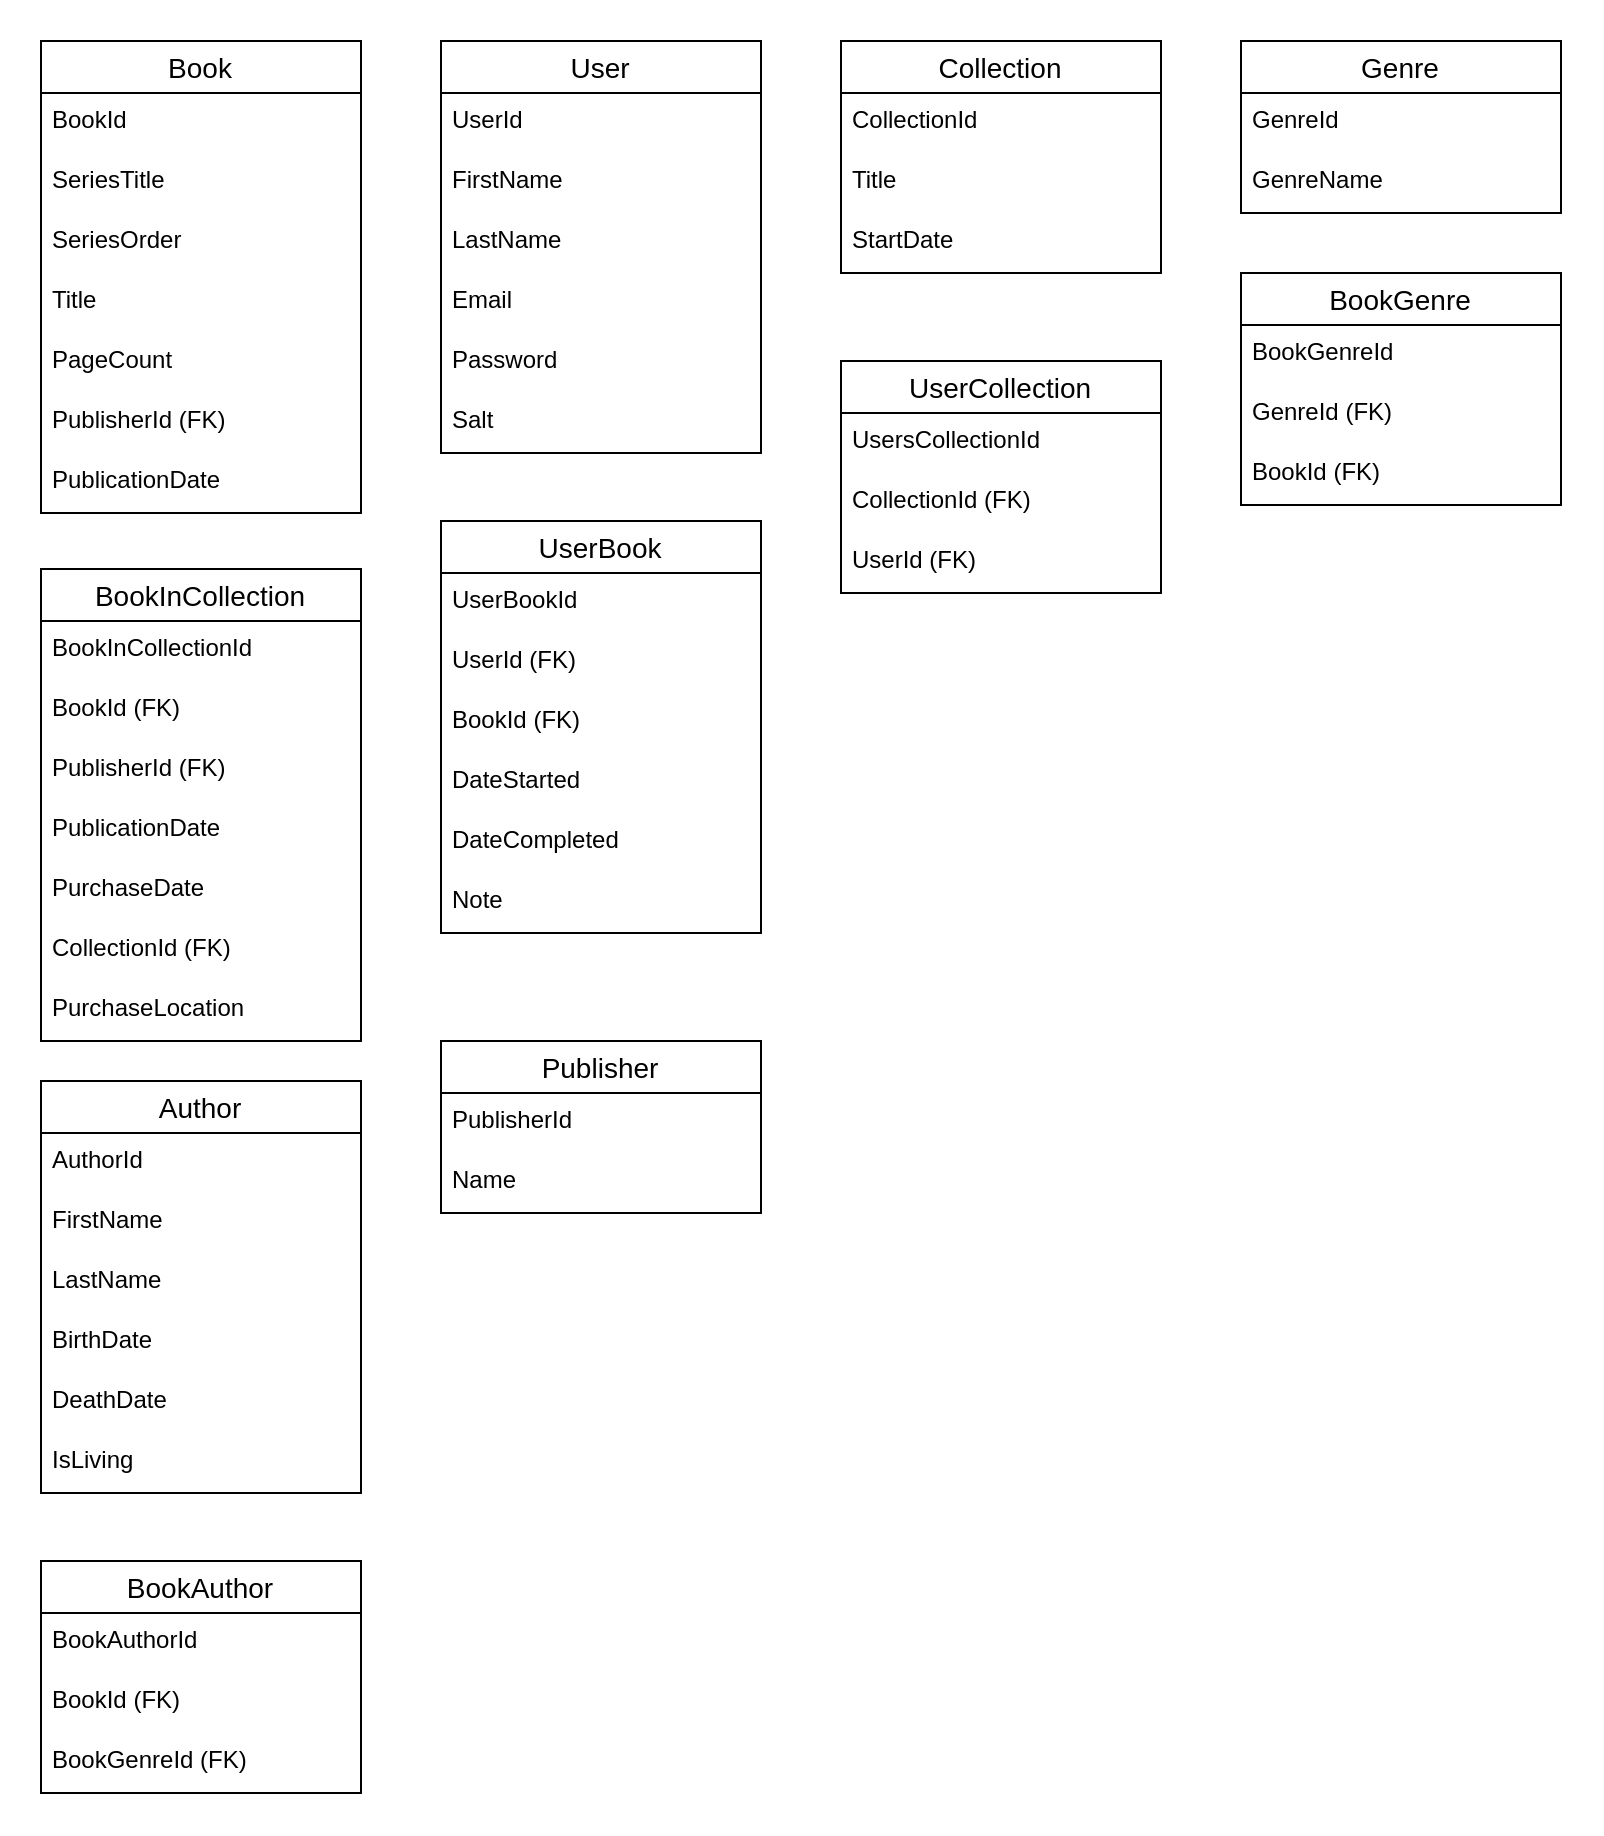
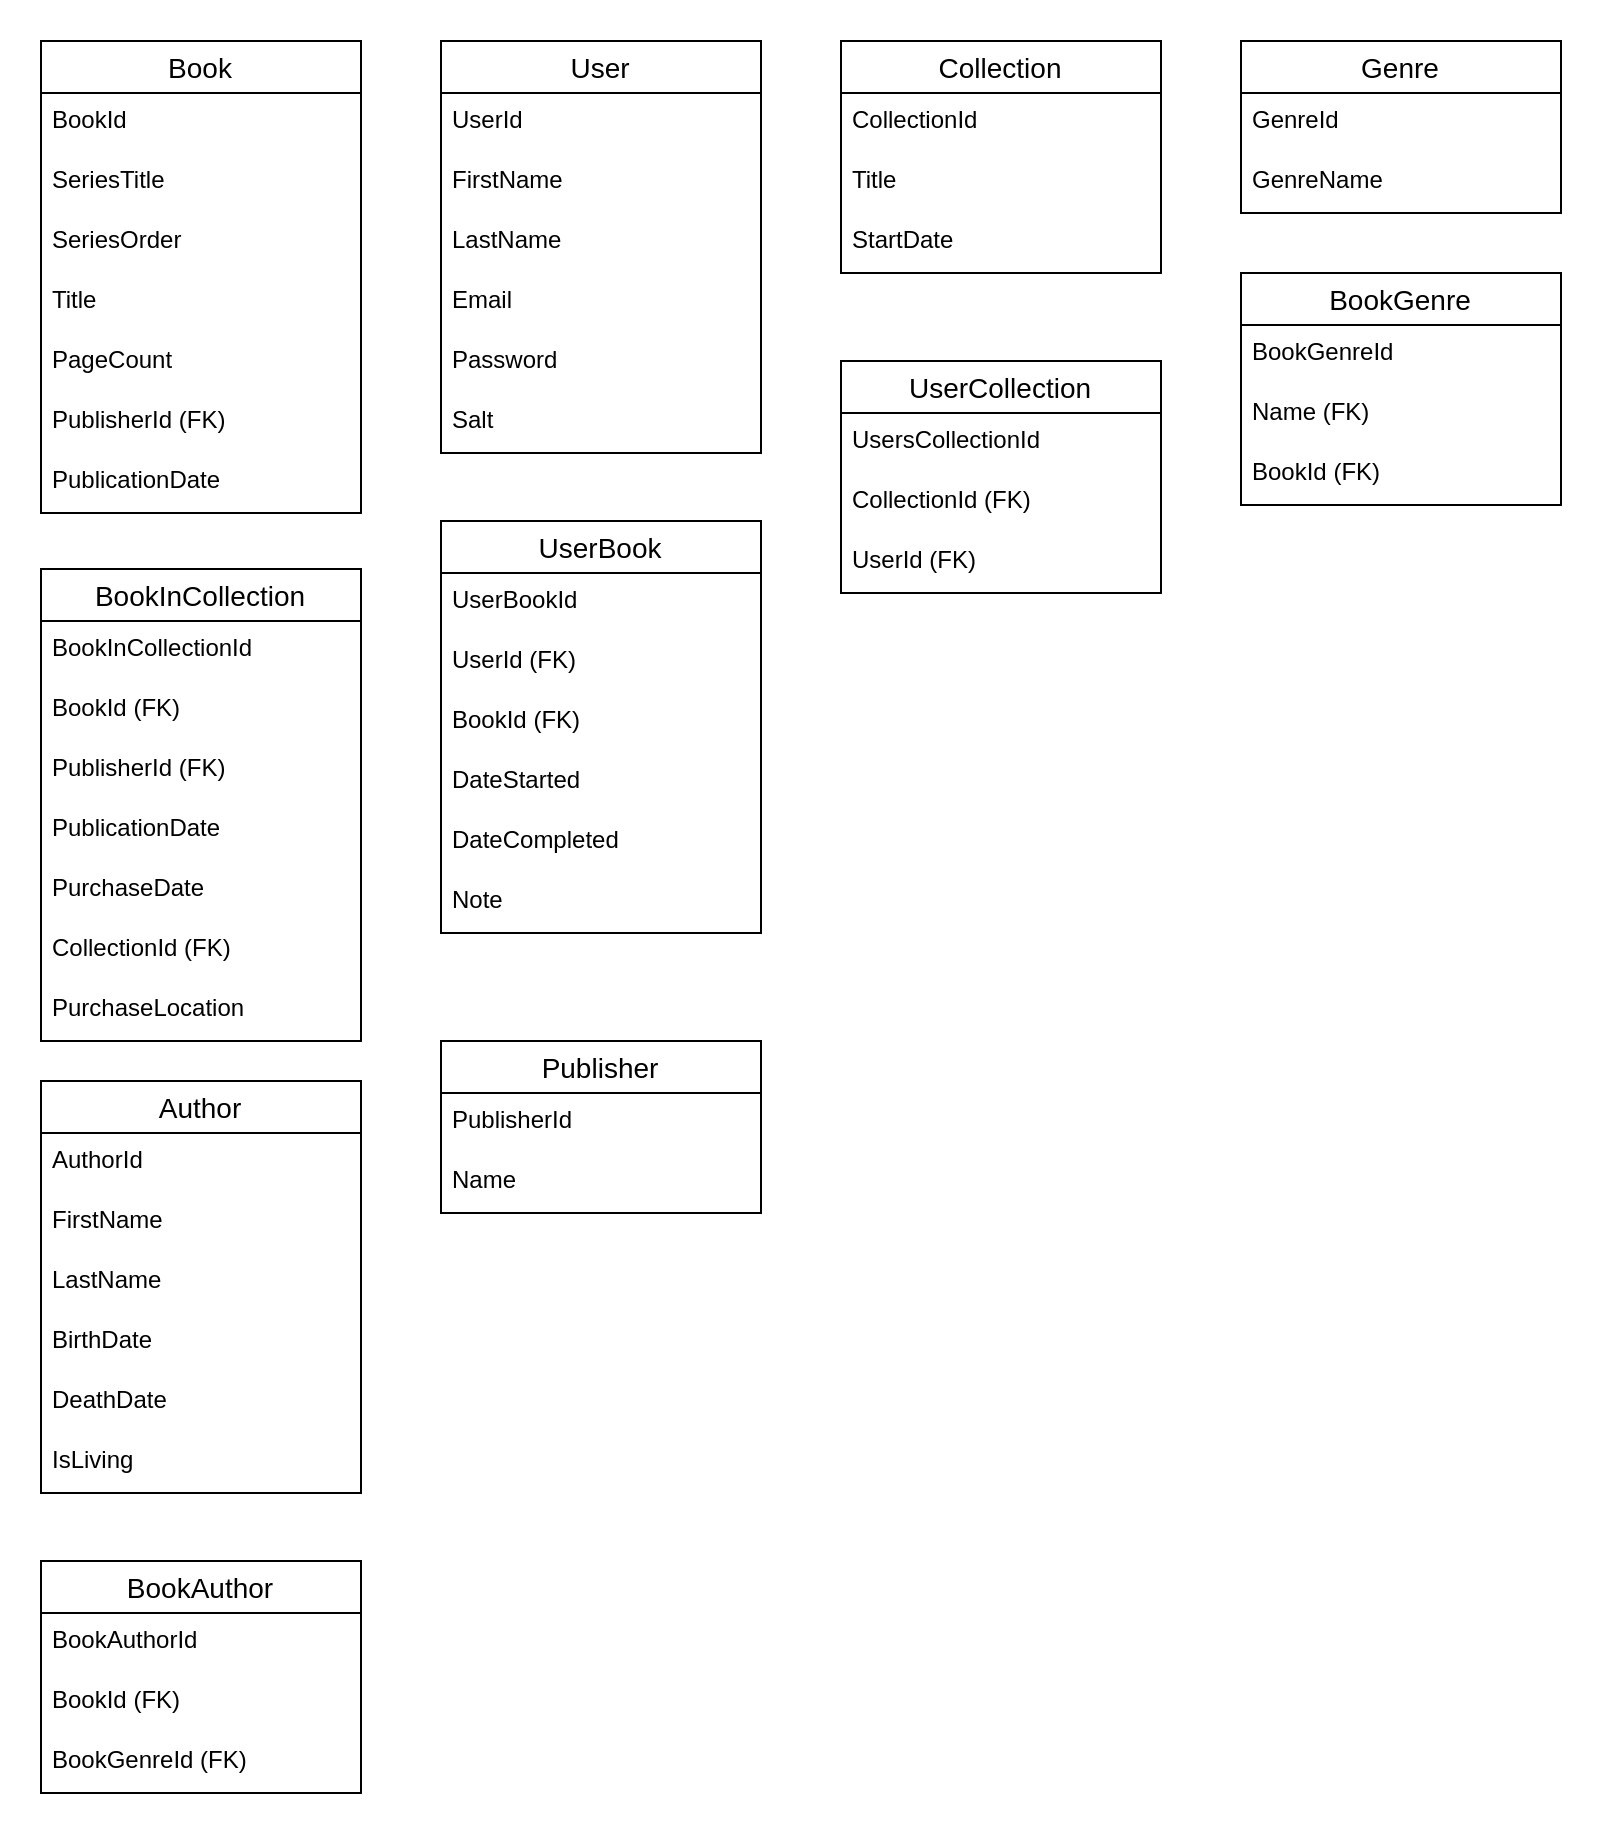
node "GenreId (FK)": label "GenreId (FK)" -> "Name (FK)"
